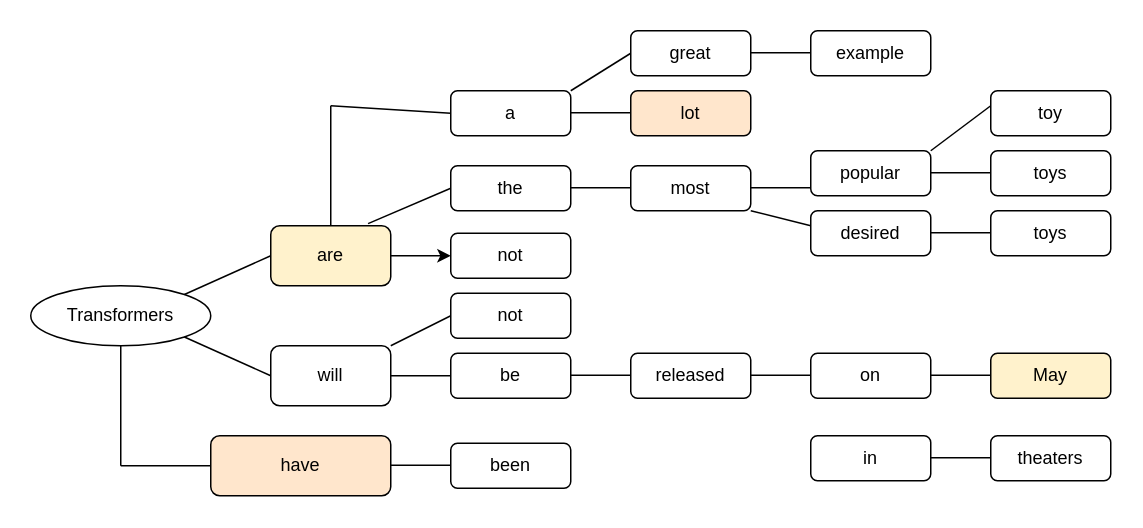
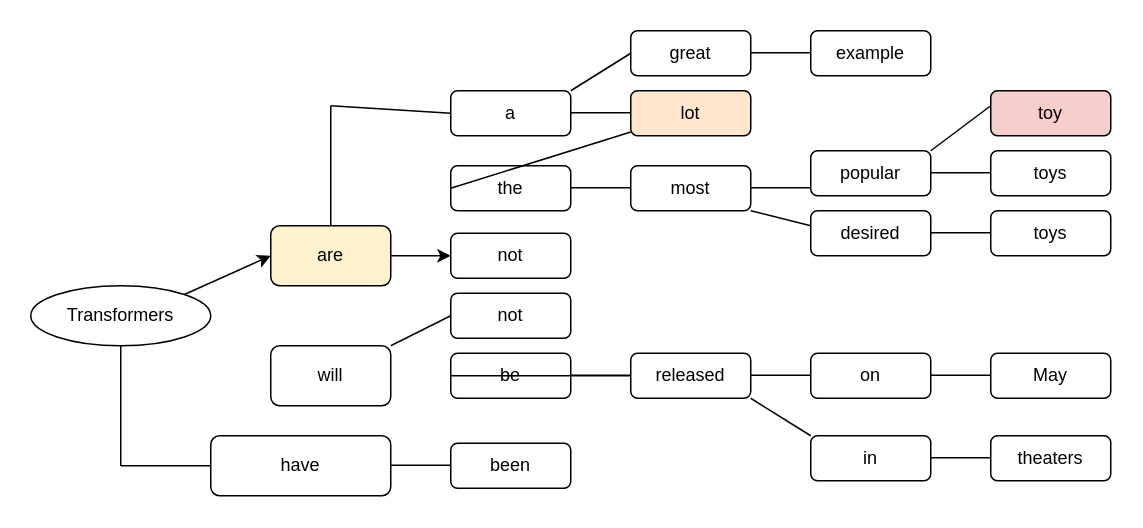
node "toy": fillcolor #ffffff -> #f8cecc
edge "the" -- "are": now "the" -- "lot"
edge "are" -- "Transformers": arrowhead none -> classic
edge "Transformers" -- "will": removed
edge "will" -- "be": now "released" -- "be"
node "May": fillcolor #fff2cc -> #ffffff
edge "released" -- "in": added
node "have": fillcolor #ffe6cc -> #ffffff
